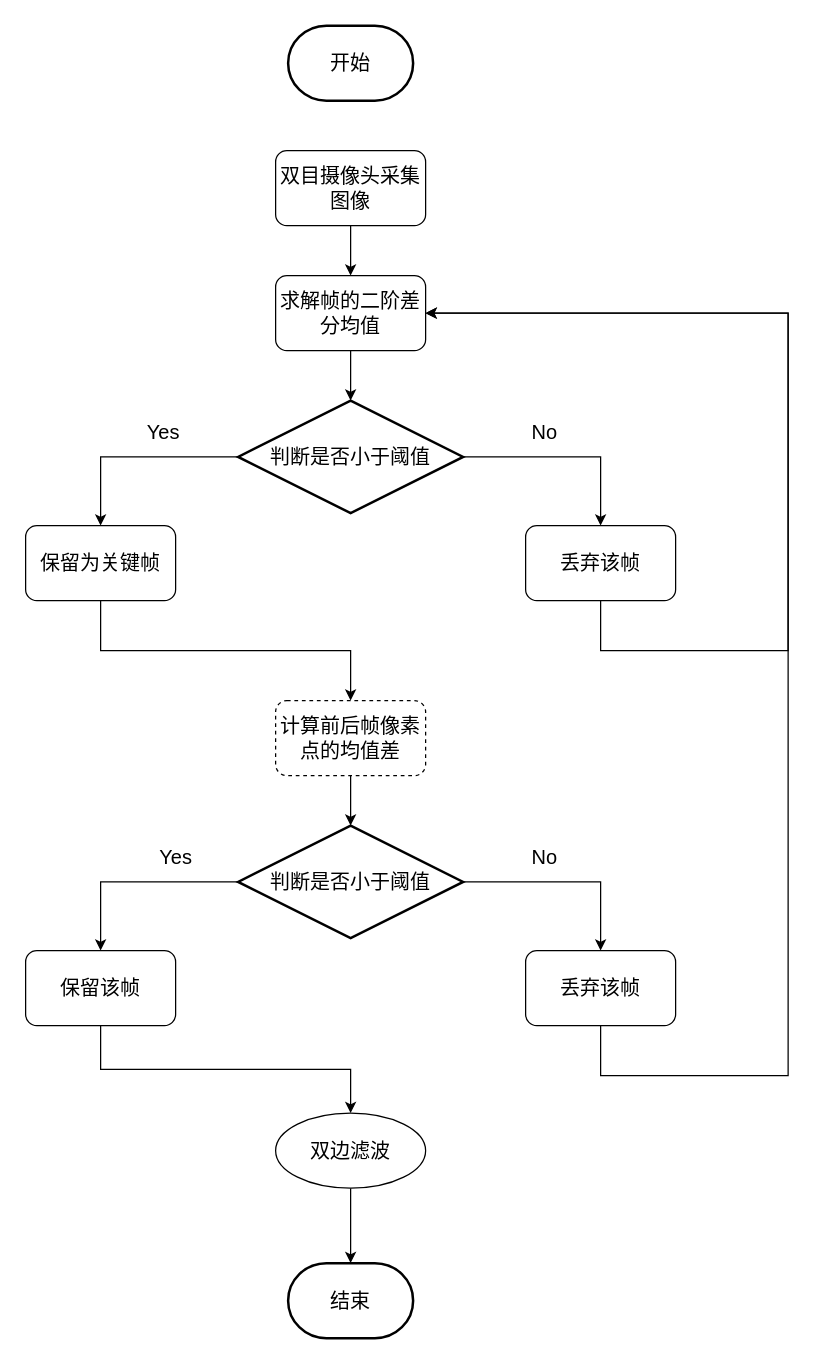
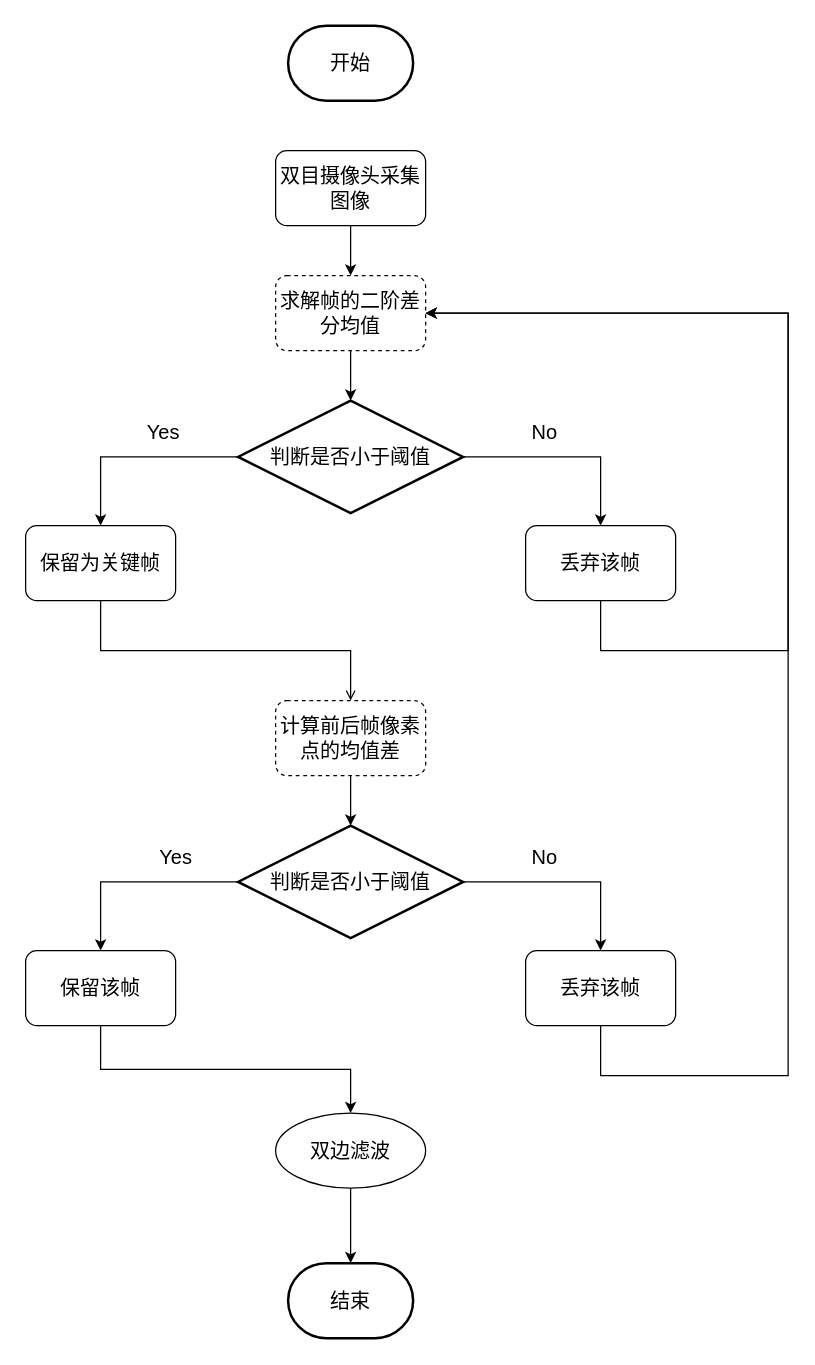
node "求解帧的二阶差分均值": style solid -> dashed
edge "保留为关键帧" -> "计算前后帧像素点的均值差": arrowhead classic -> open
